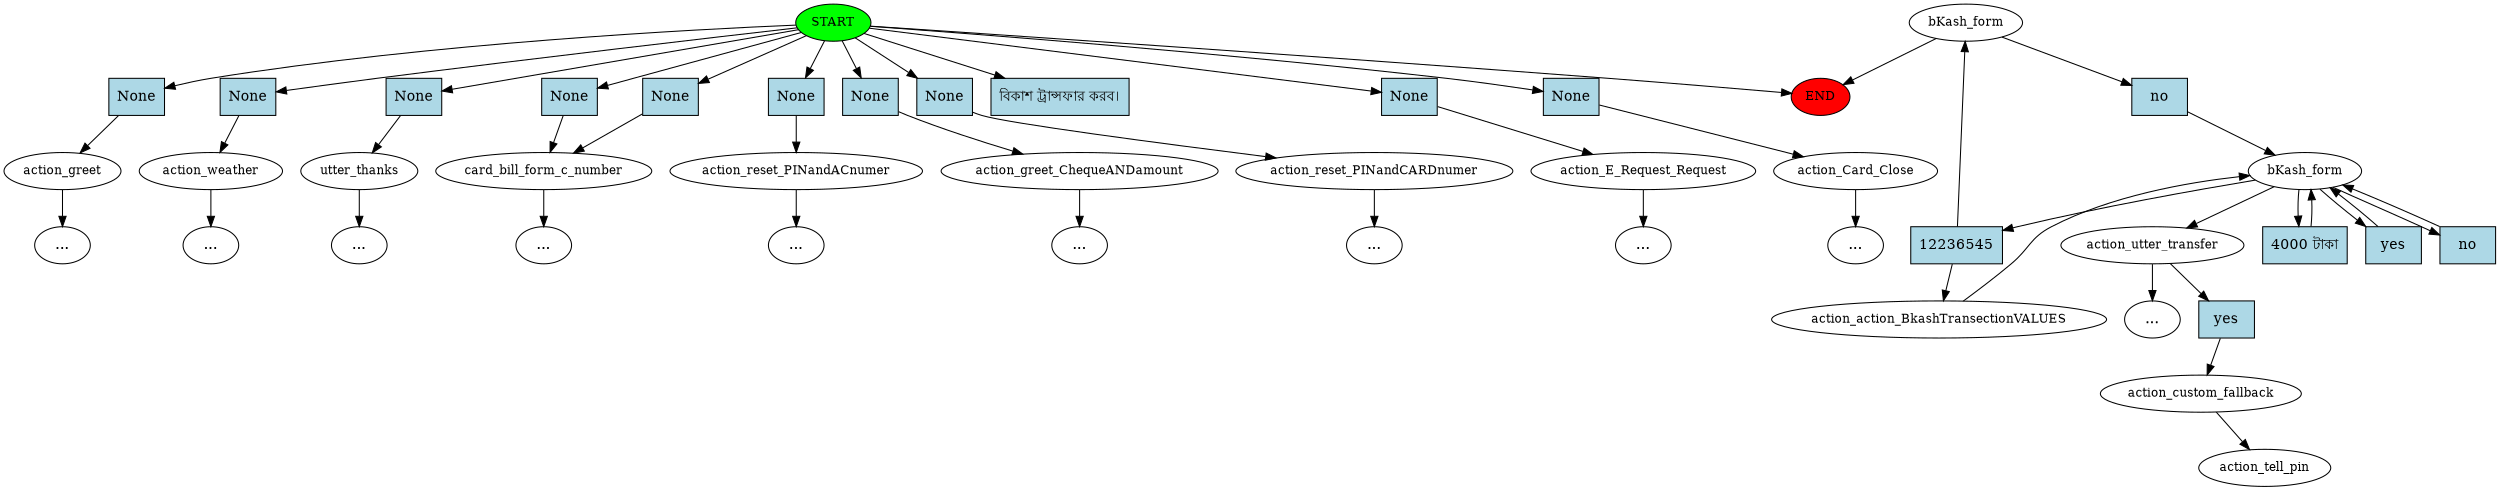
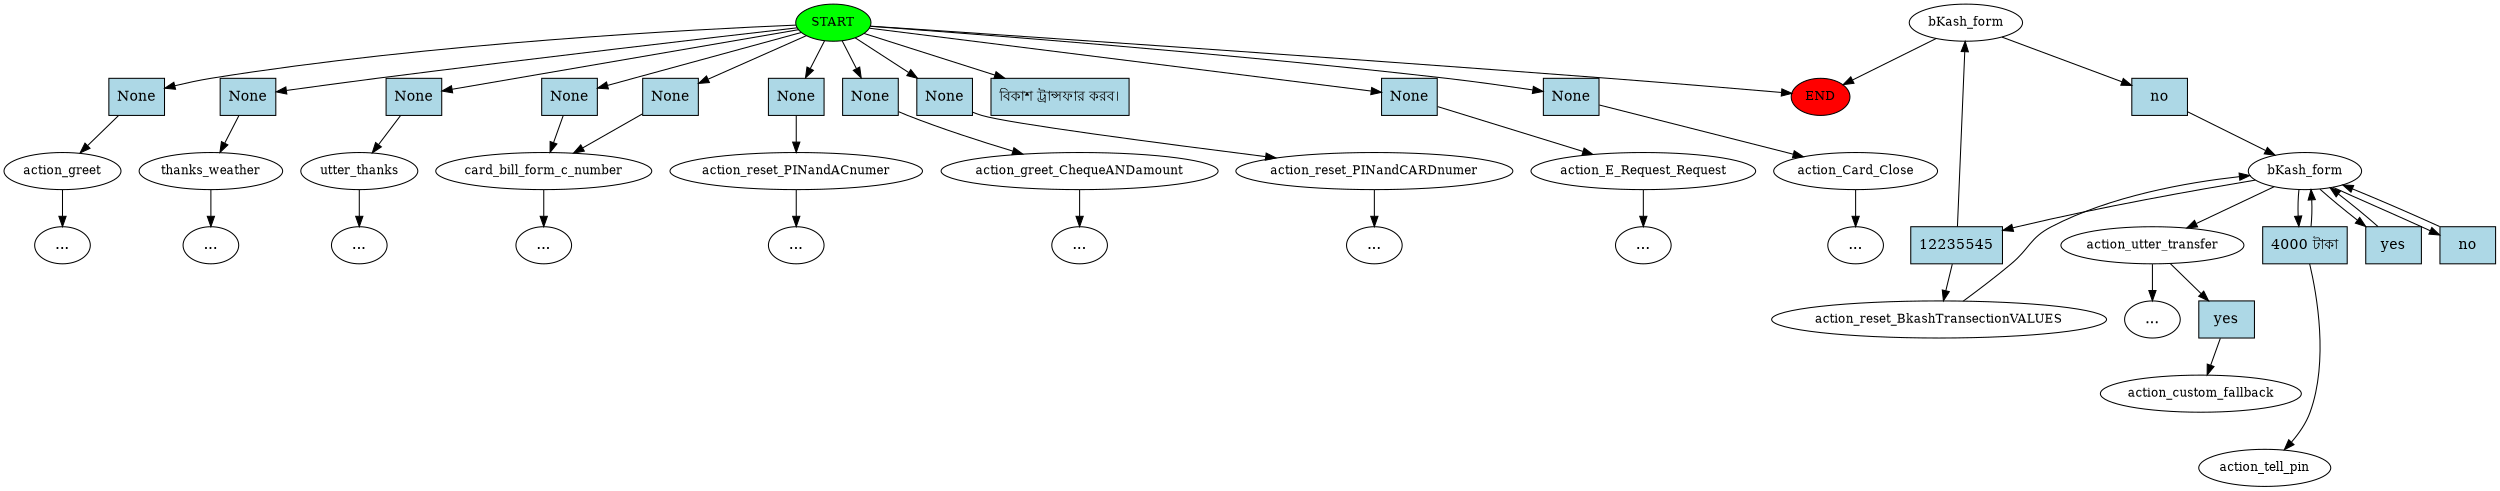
node "action_weather": label "action_weather" -> "thanks_weather"
node "12236545": label "12236545" -> "12235545"
node "action_action_BkashTransectionVALUES": label "action_action_BkashTransectionVALUES" -> "action_reset_BkashTransectionVALUES"
edge "action_custom_fallback" -> "action_tell_pin": now "4000 টাকা" -> "action_tell_pin"
